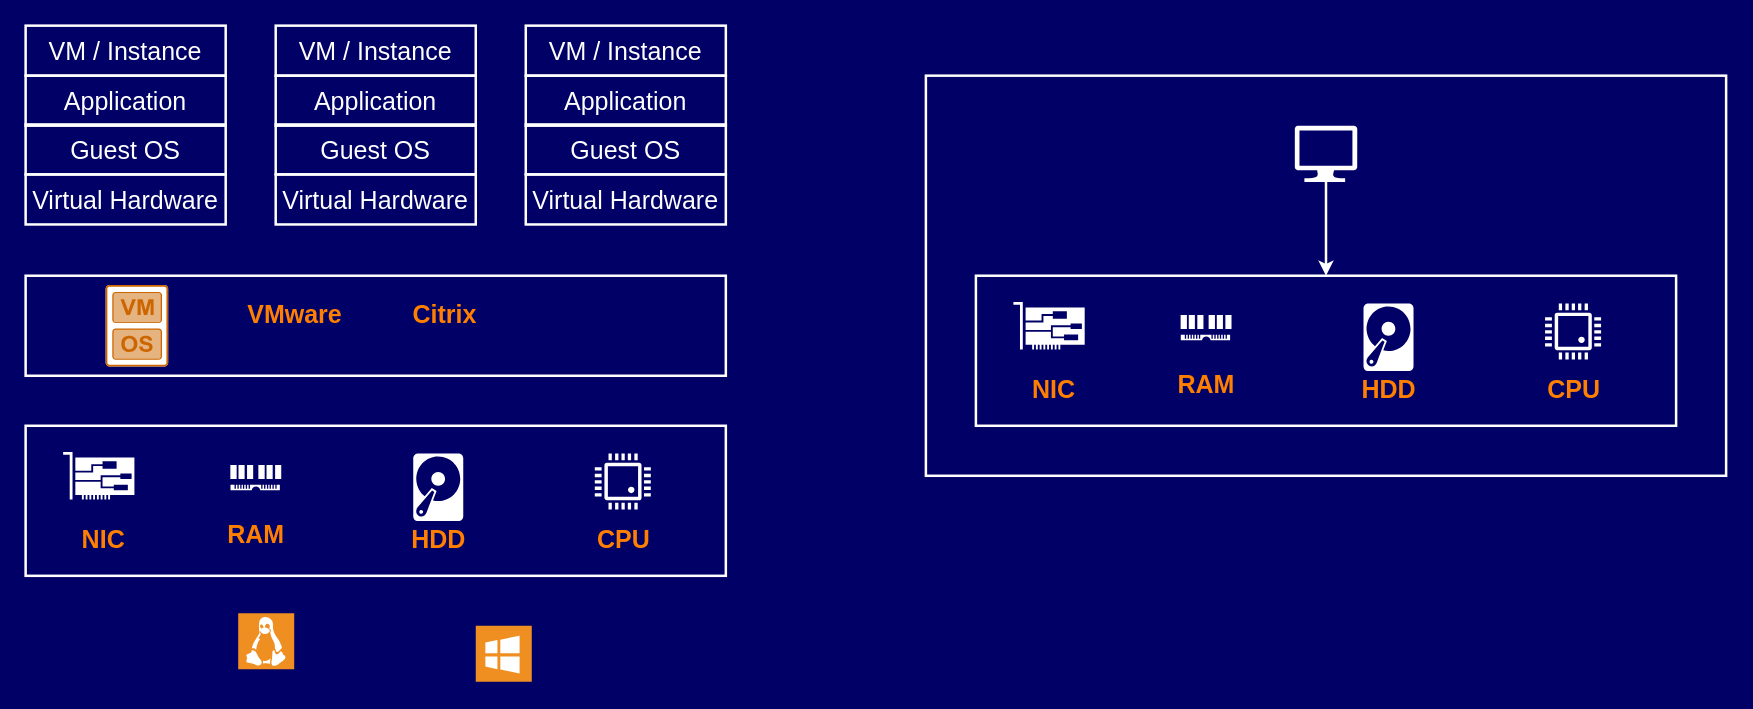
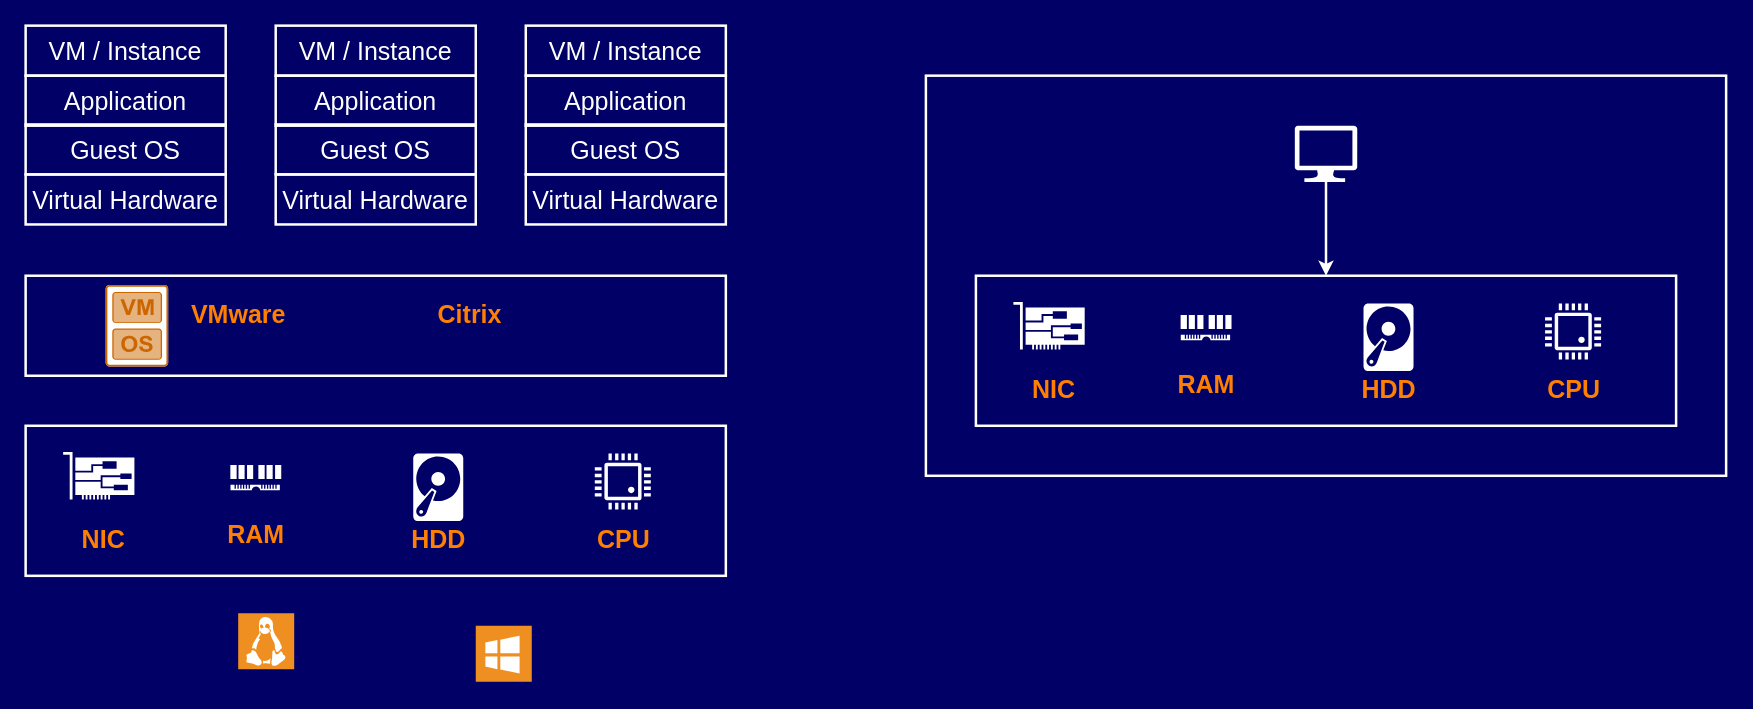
node "VMware": moved (294, 313) -> (238, 313)
node "Citrix": moved (444, 313) -> (469, 313)
